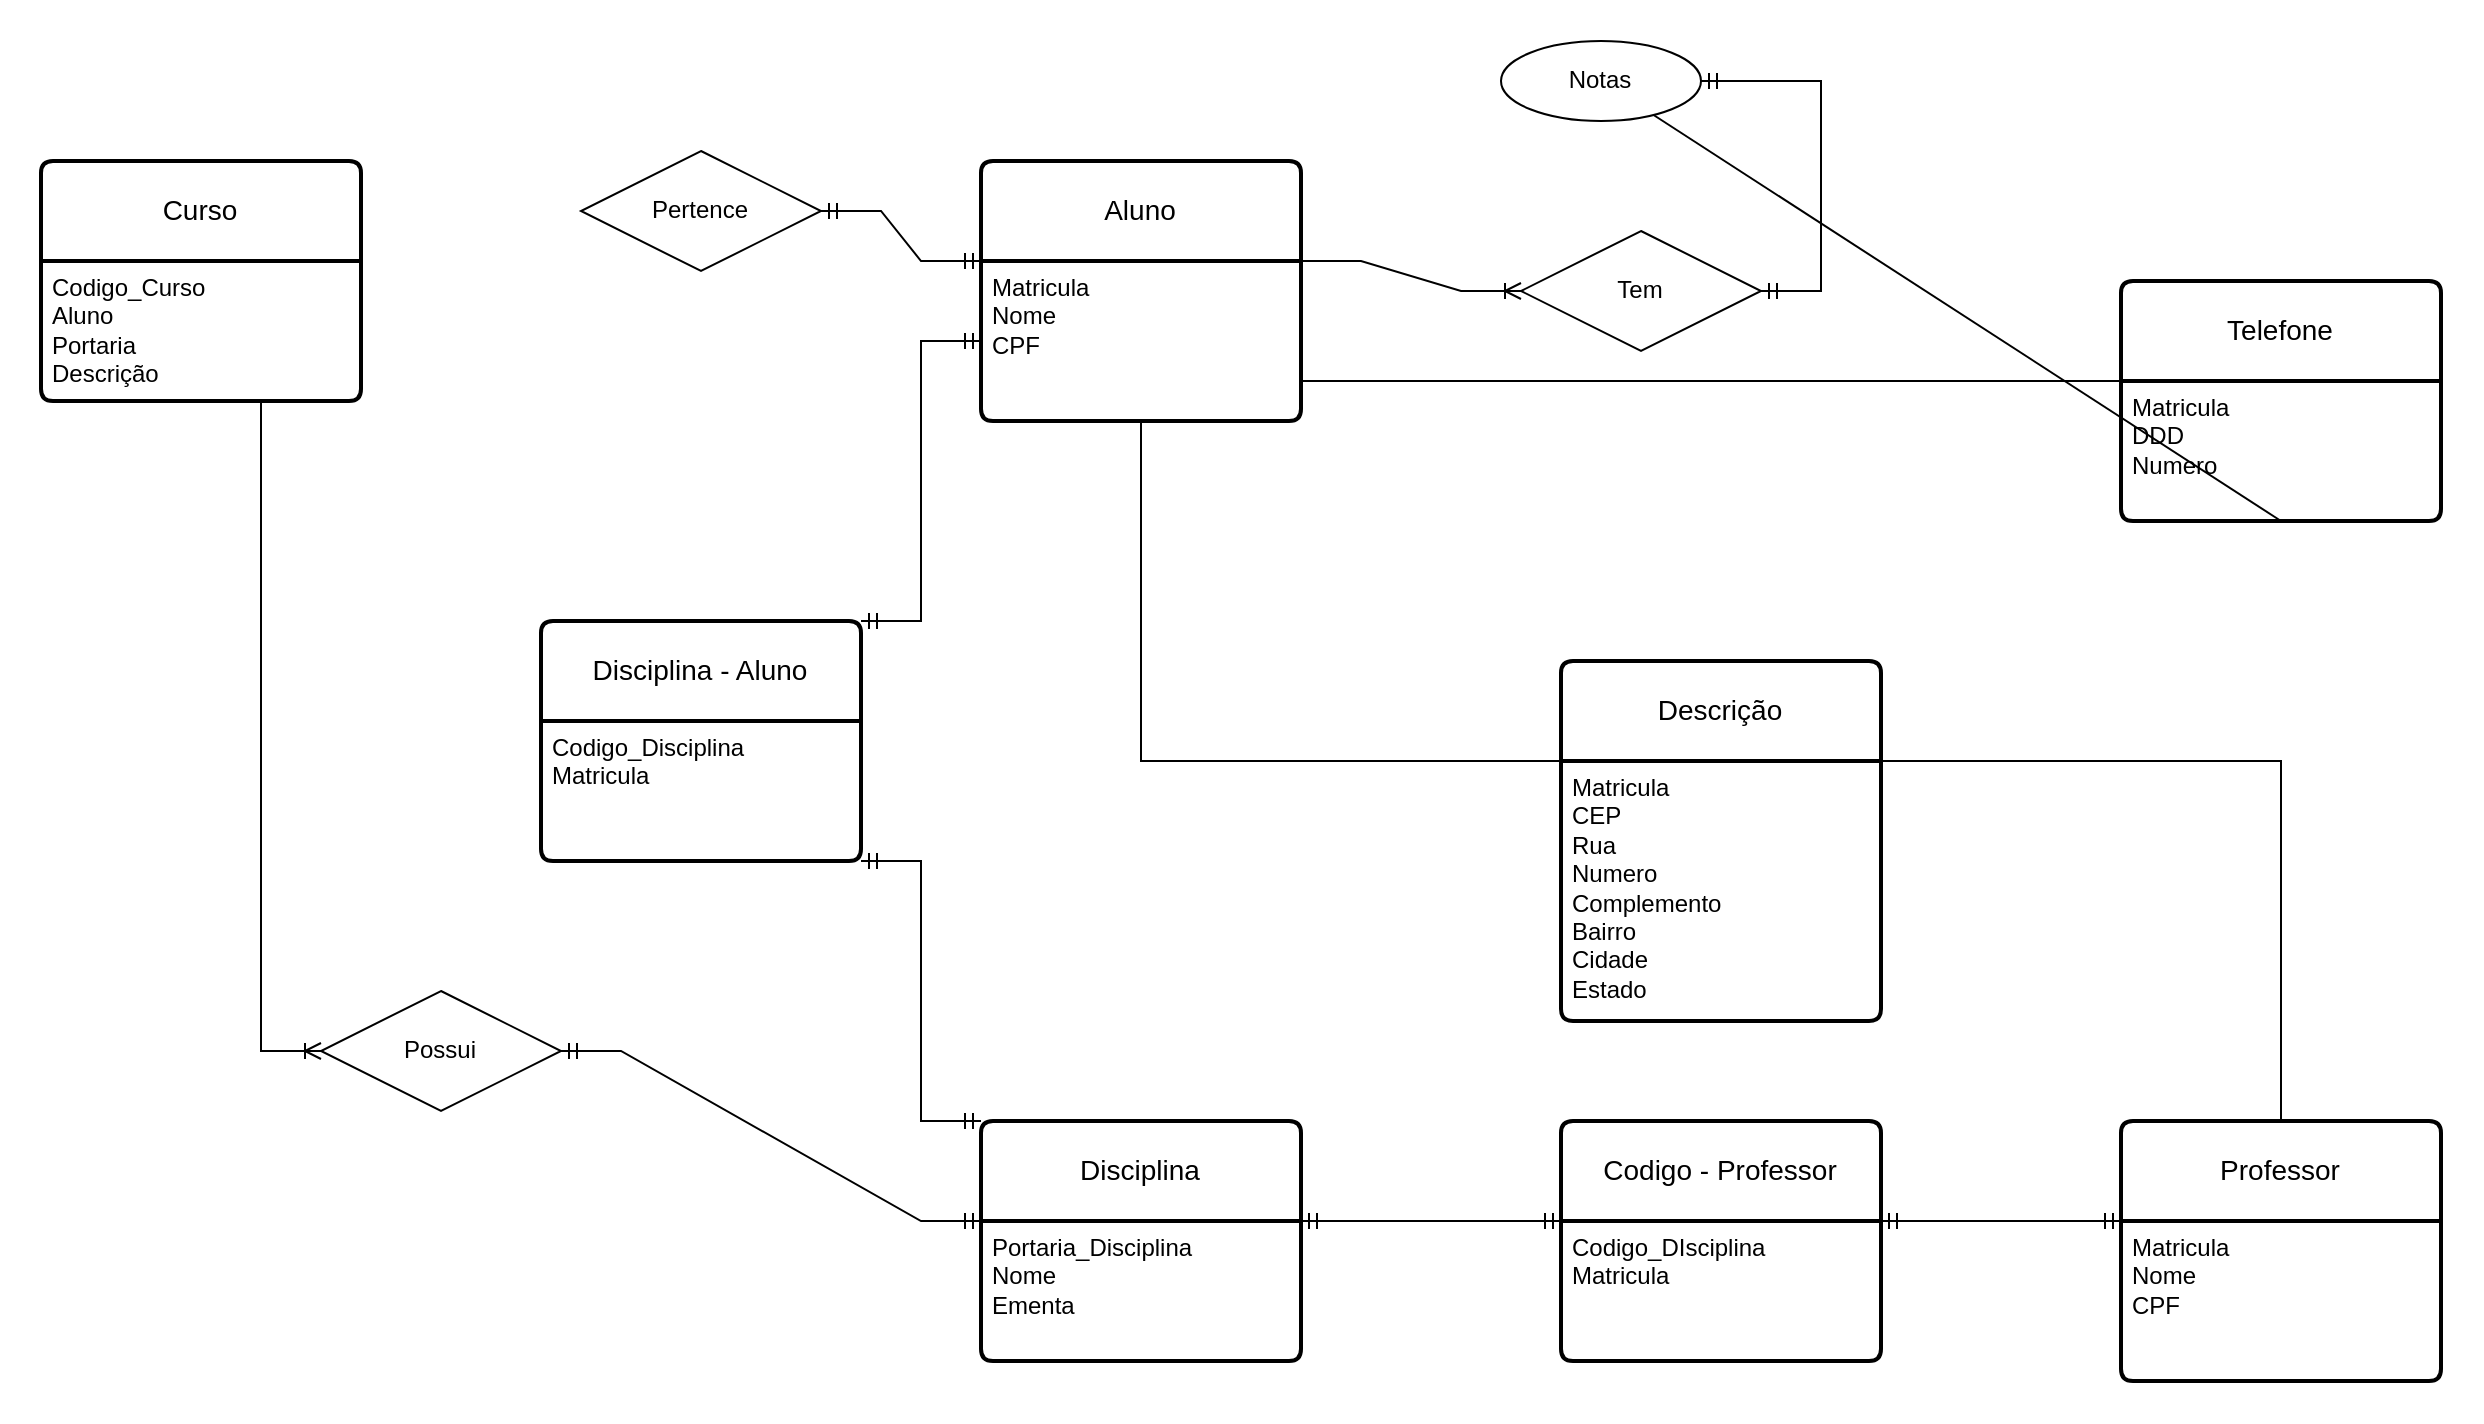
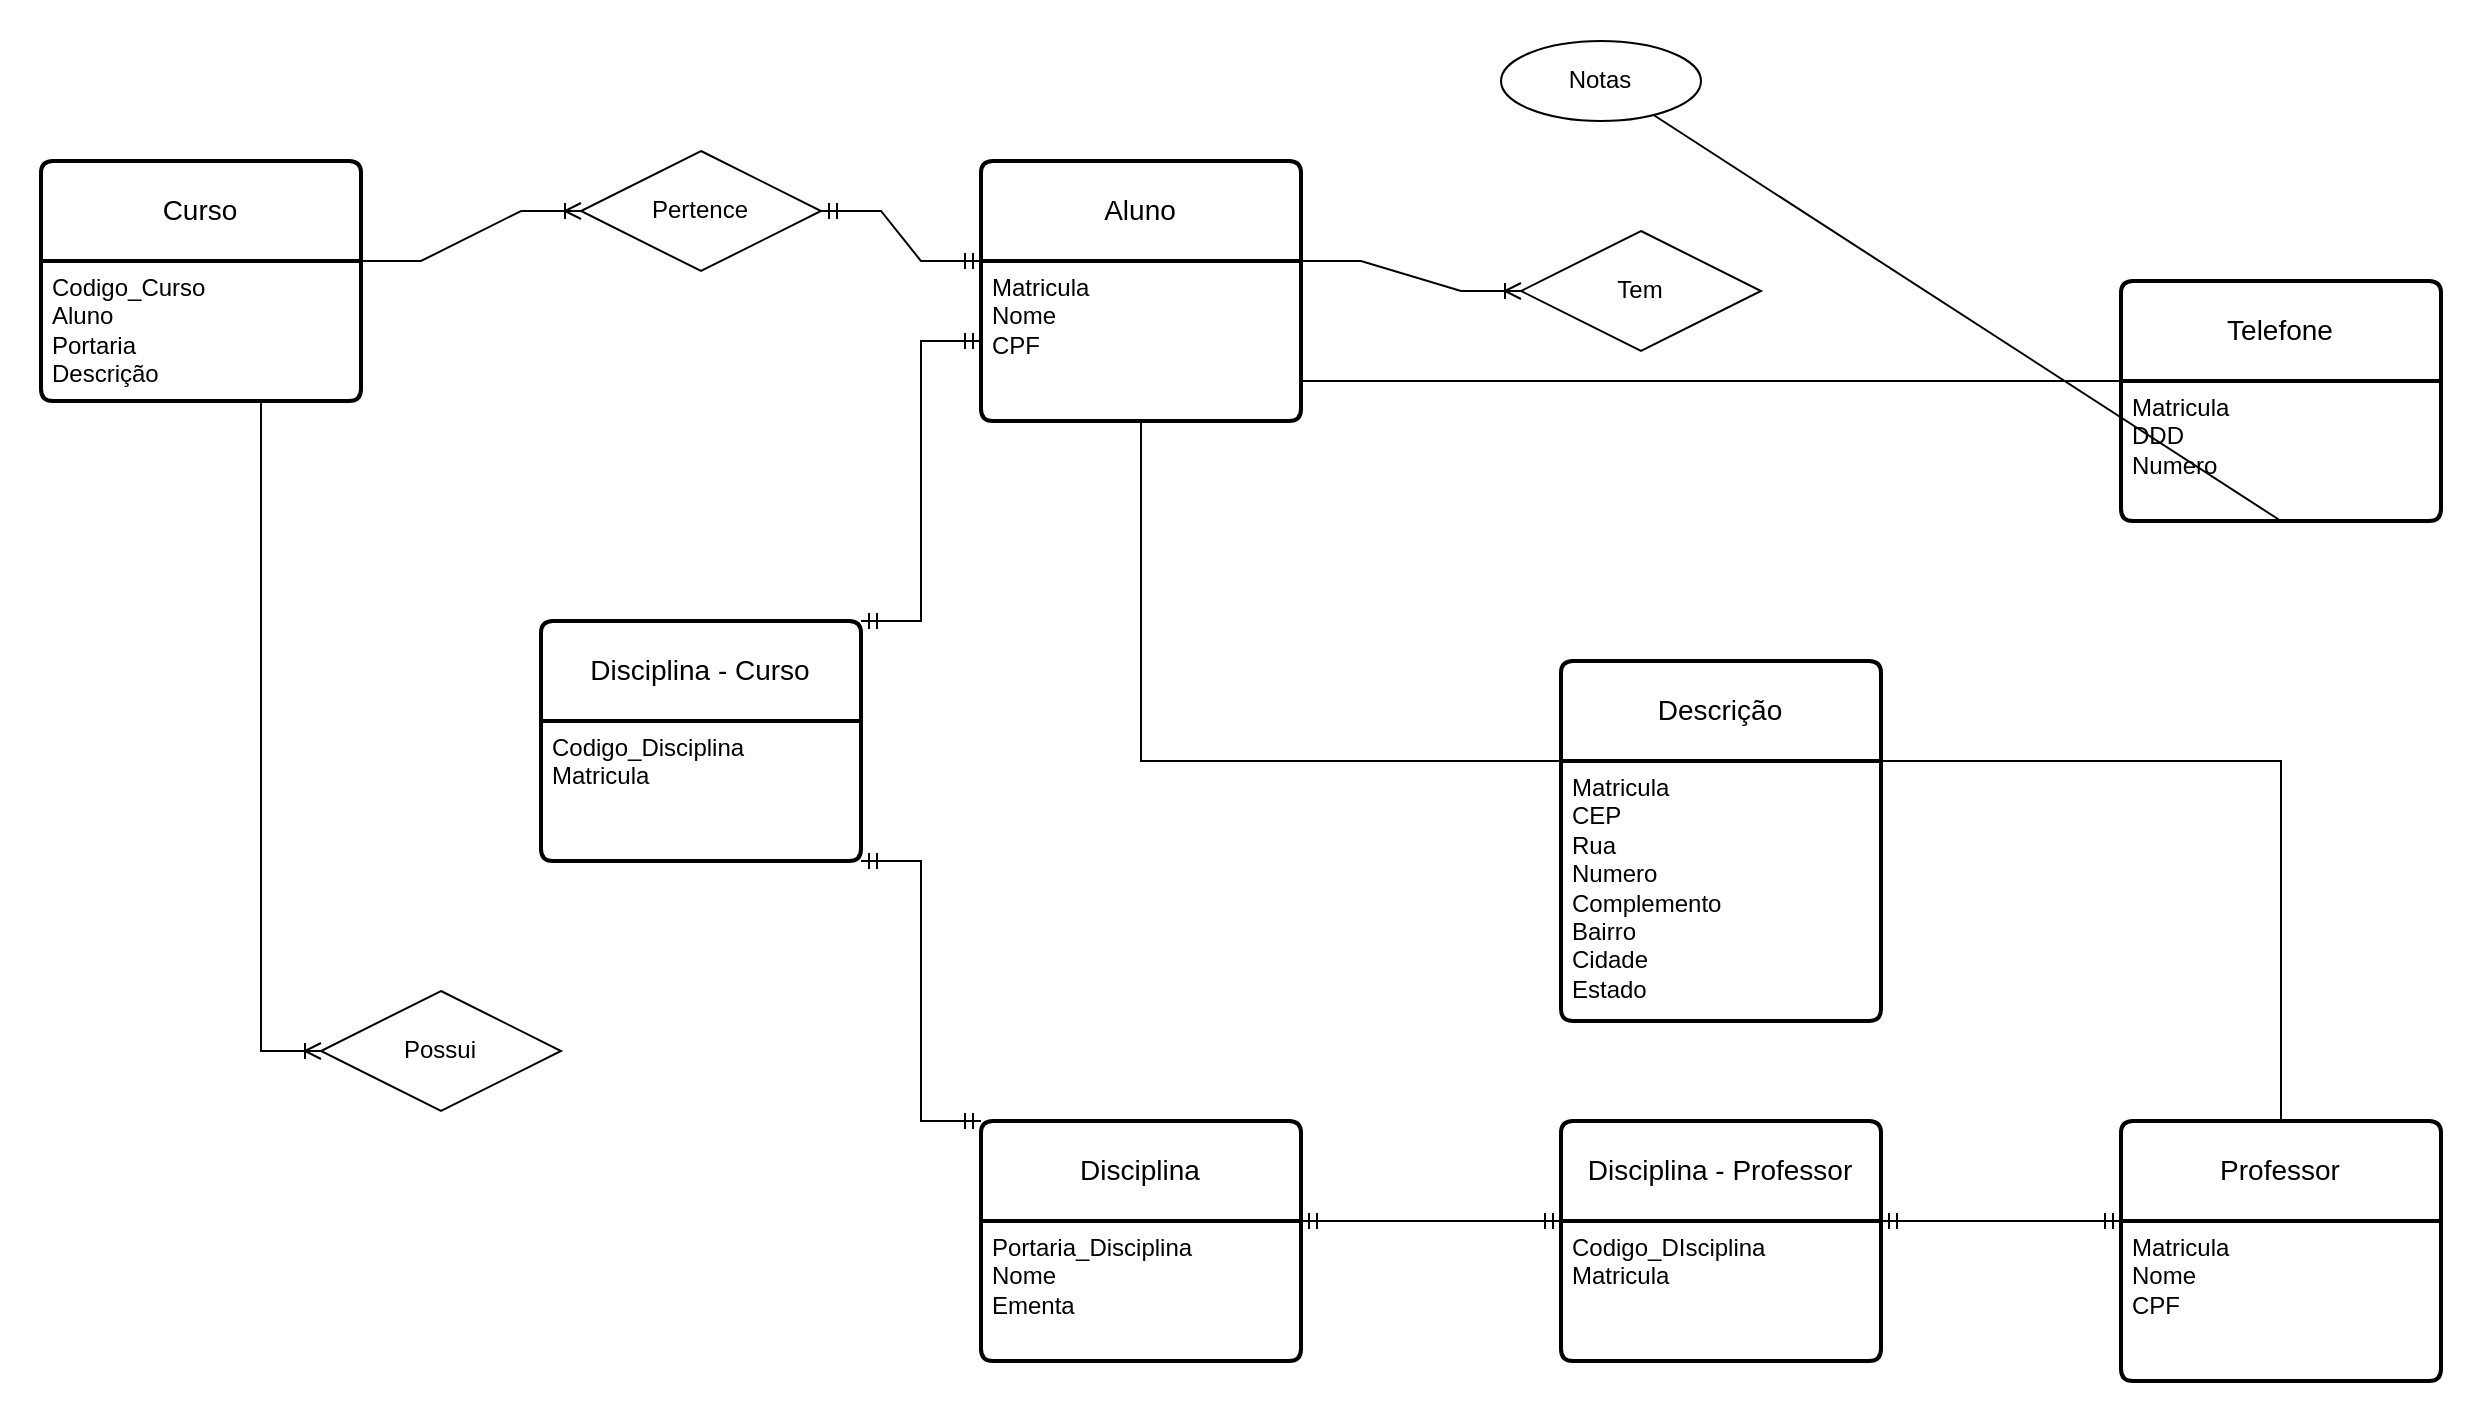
edge "Notas" -- "Tem": removed
edge "Codigo_Curso Aluno Portaria Descrição" -> "Pertence": added
node "Disciplina - Aluno": label "Disciplina - Aluno" -> "Disciplina - Curso"
edge "Possui" -- "Portaria_Disciplina Nome Ementa": removed
node "Codigo - Professor": label "Codigo - Professor" -> "Disciplina - Professor"
